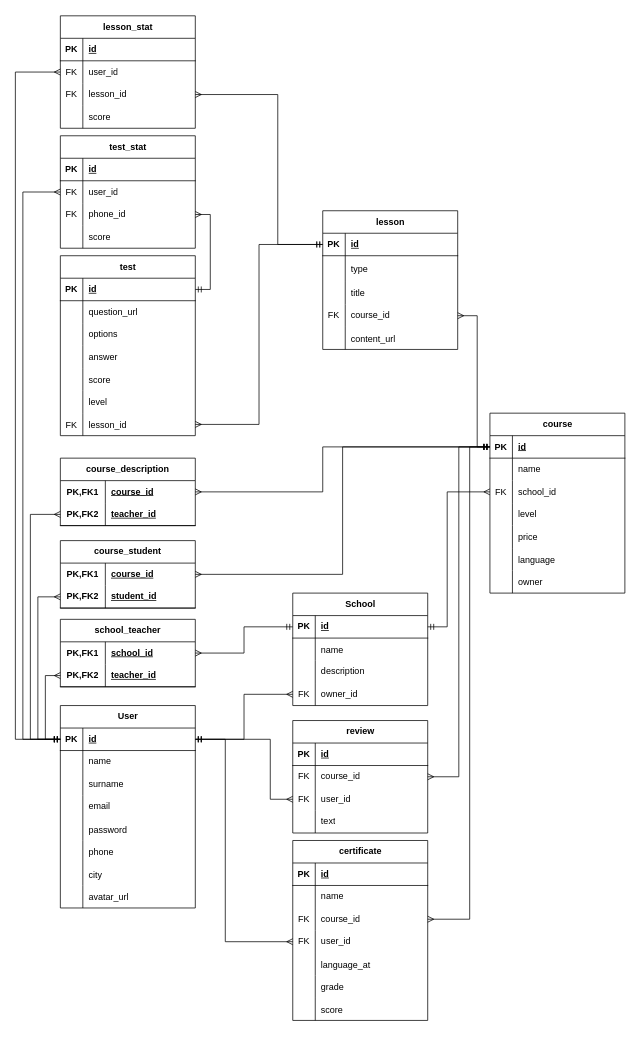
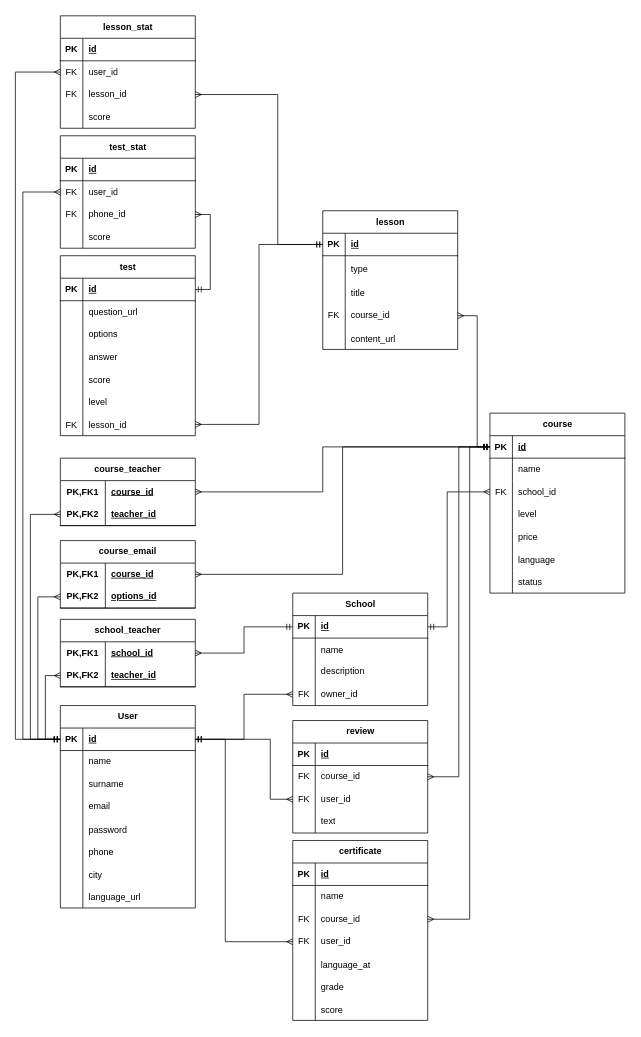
node "course_description": label "course_description" -> "course_teacher"
node "course_student": label "course_student" -> "course_email"
node "owner": label "owner" -> "status"
node "student_id": label "student_id" -> "options_id"
node "avatar_url": label "avatar_url" -> "language_url"
